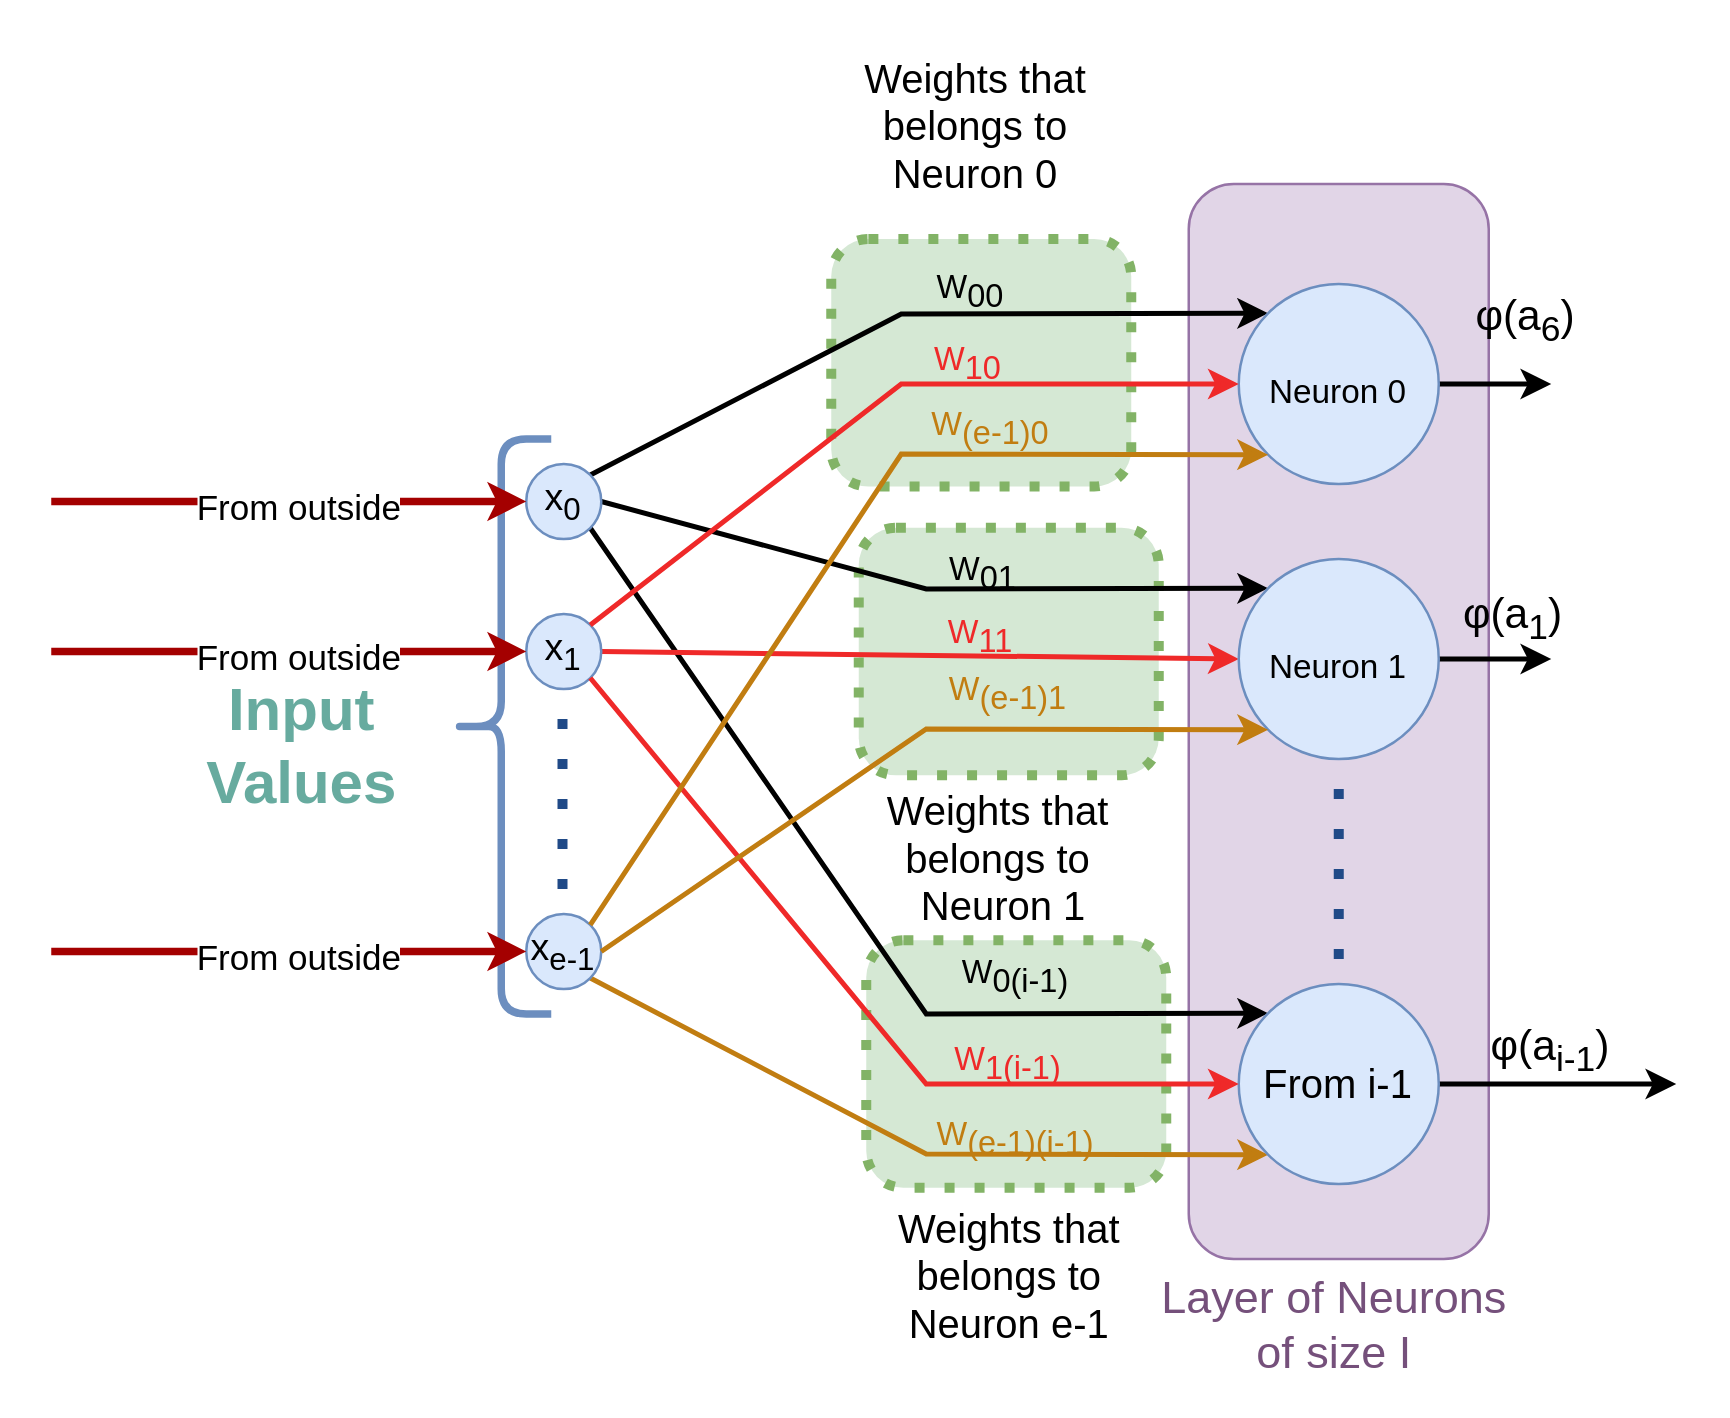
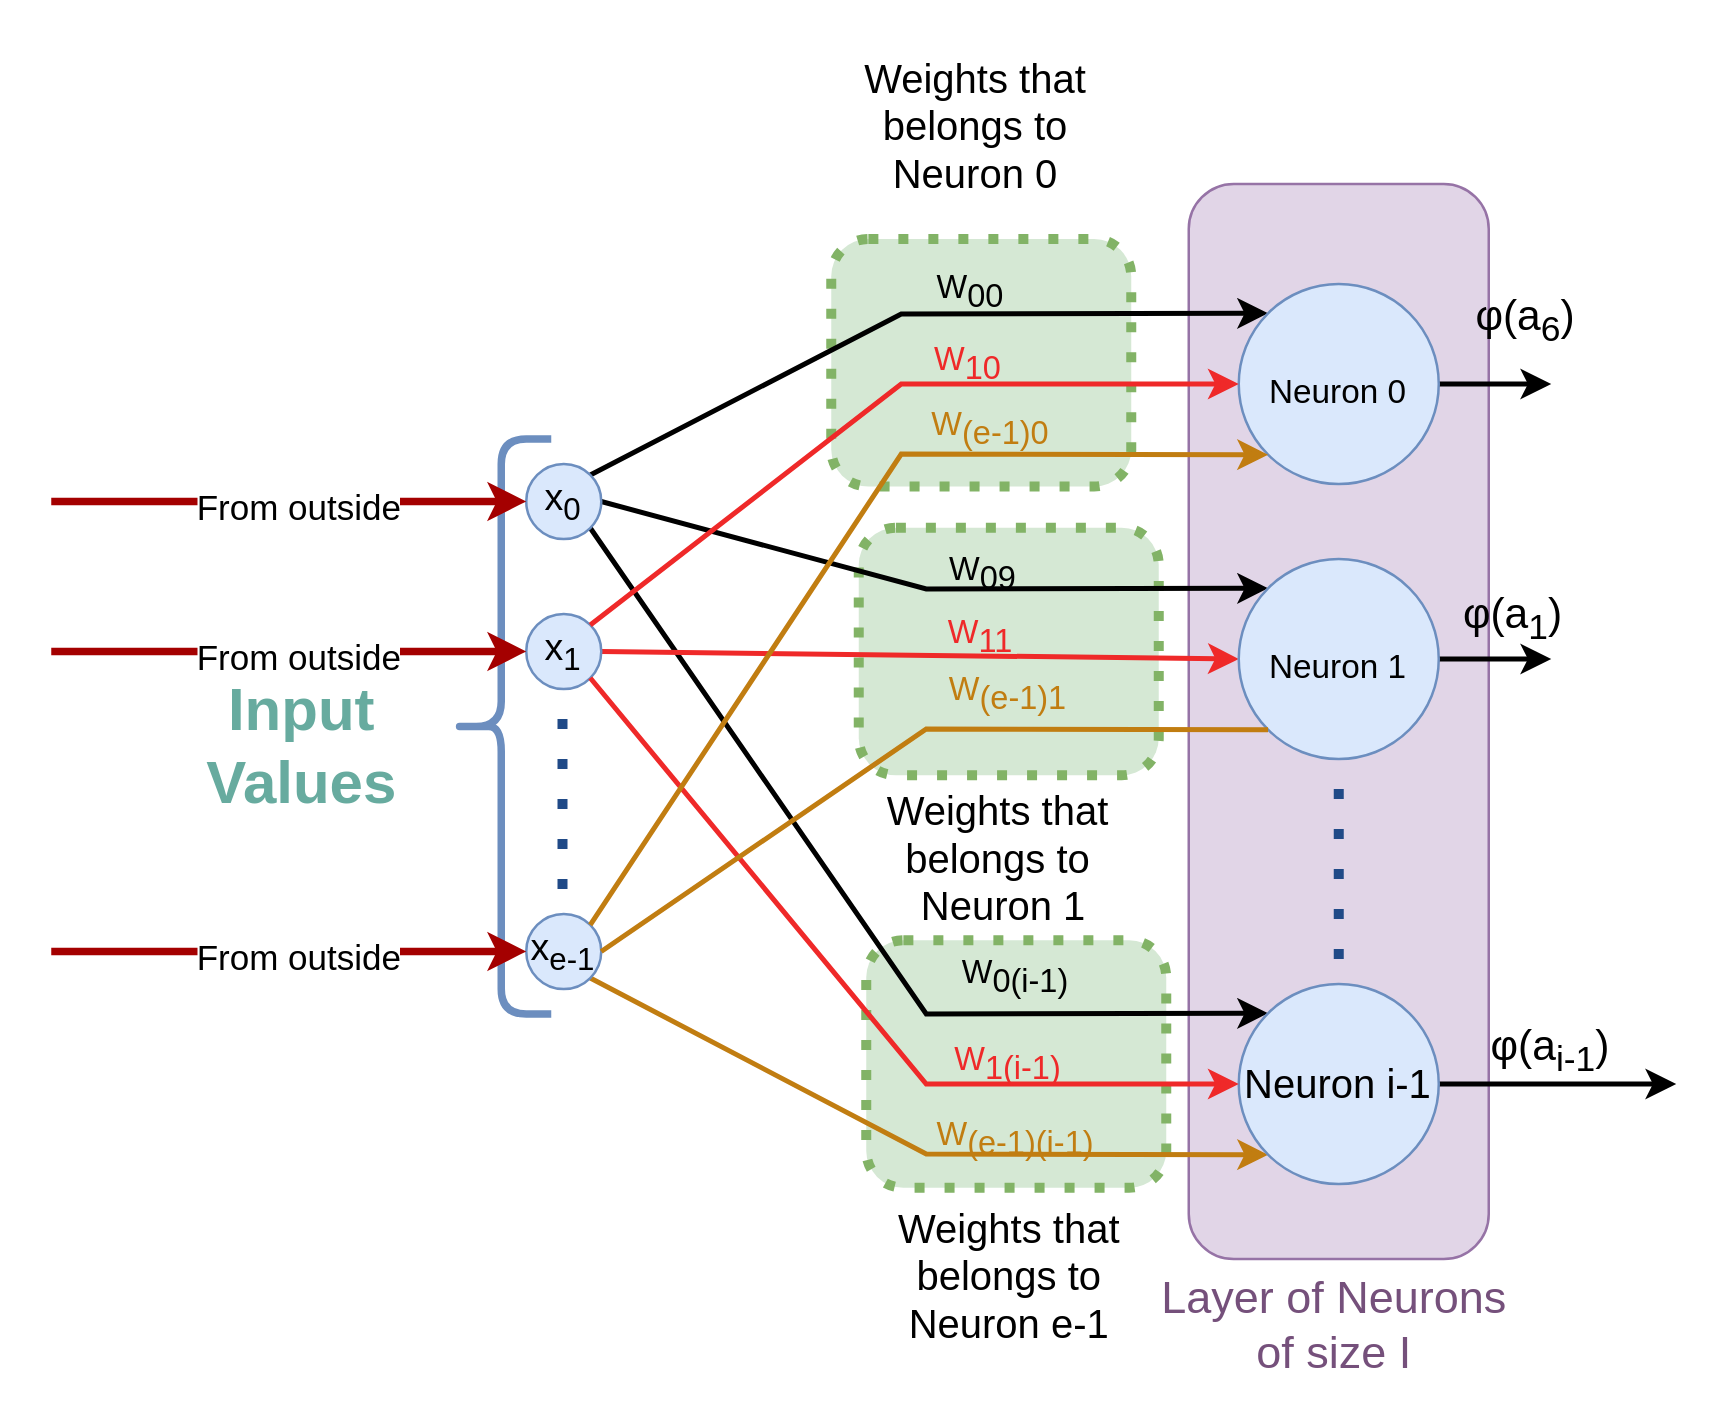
node "W01": label "W01" -> "W09"
edge "xe-1" -> "Neuron 1": arrowhead classic -> none
node "From i-1": label "From i-1" -> "Neuron i-1"
